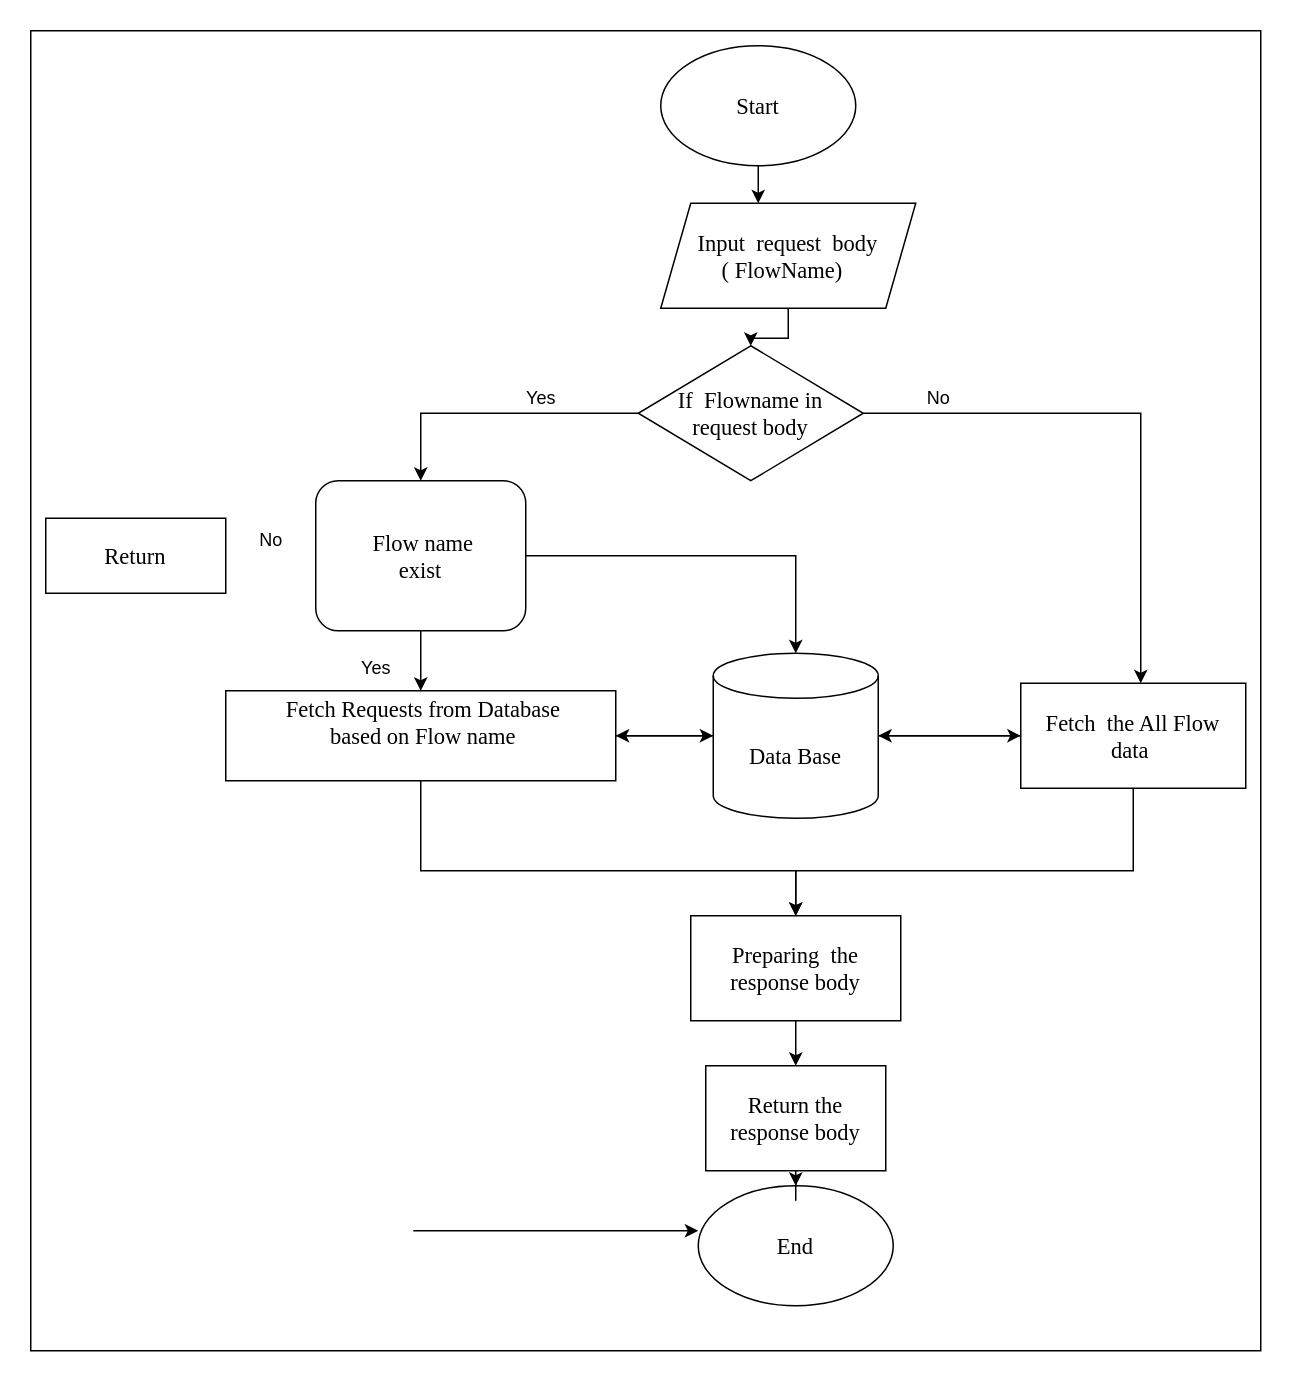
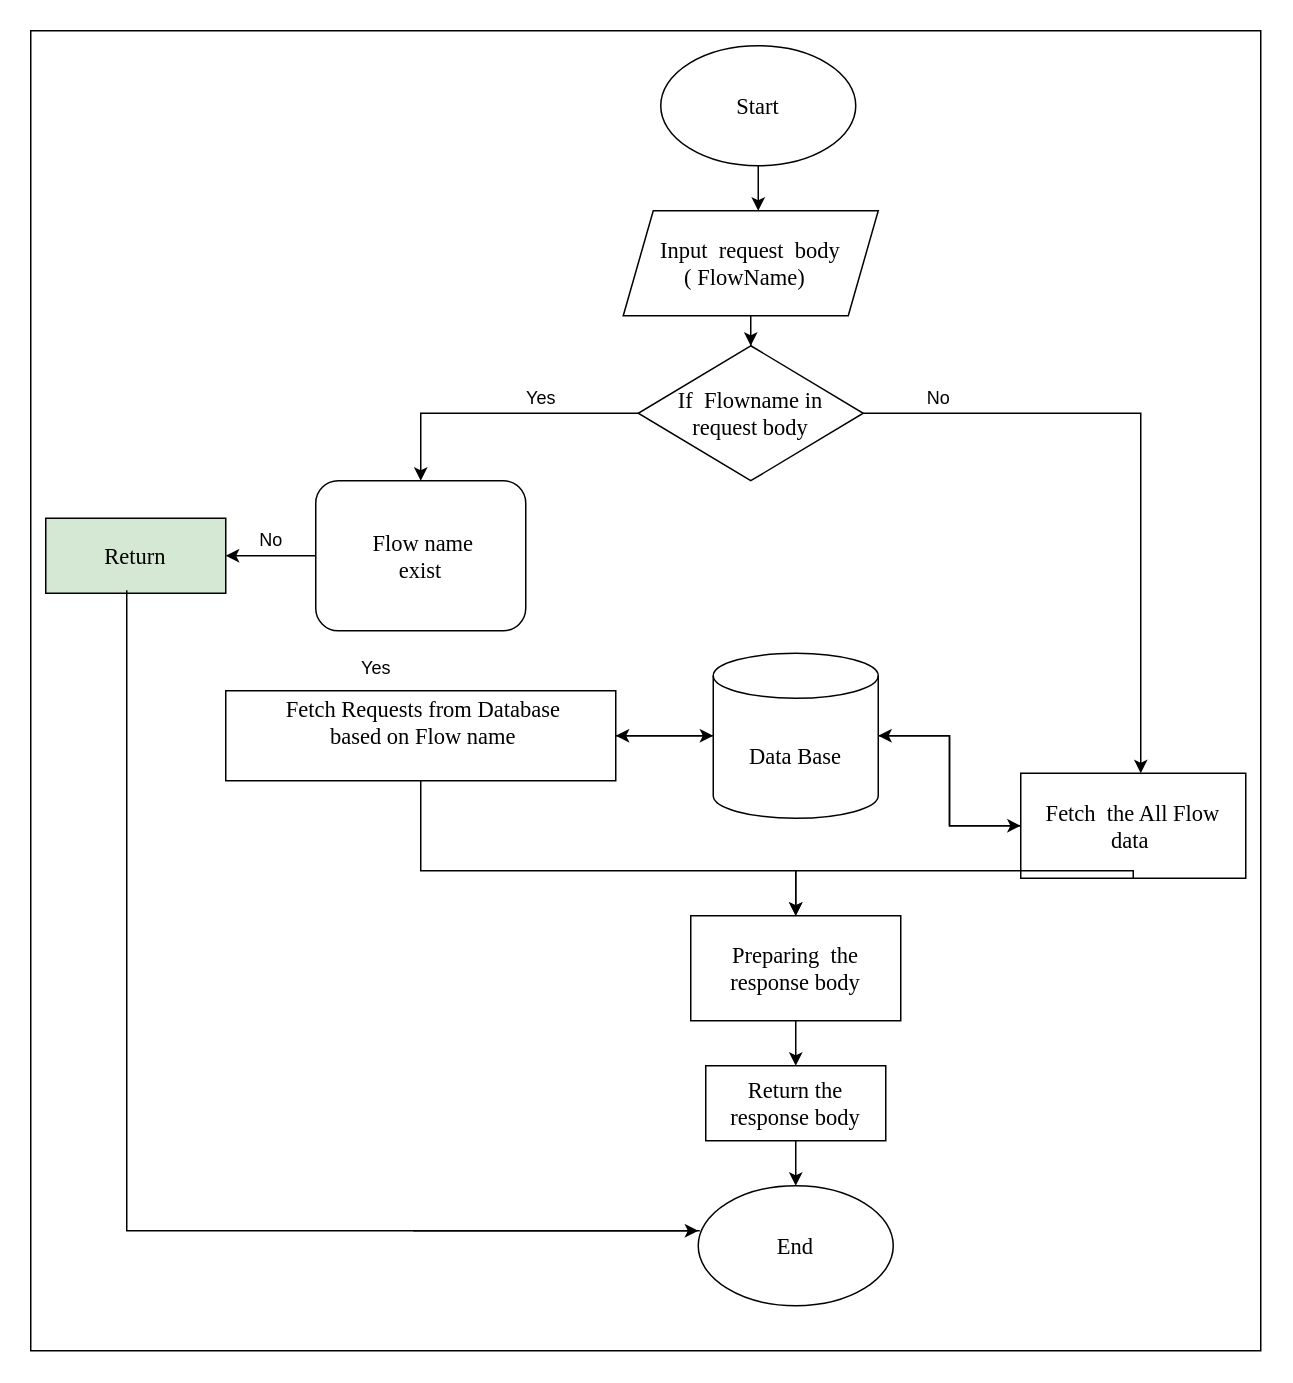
node "Input request body ( FlowName)": moved (788, 256) -> (751, 263)
node "Return": fillcolor #ffffff -> #d5e8d4
edge "Flow name exist" -> "Data Base": now "Flow name exist" -> "Return"
edge "Flow name exist" -> "Fetch Requests from Database based on Flow name": removed
node "Fetch the All Flow data": moved (1133, 736) -> (1133, 826)
edge "Return" -- "End": added
node "Return the response body": size 180x105 -> 180x75
